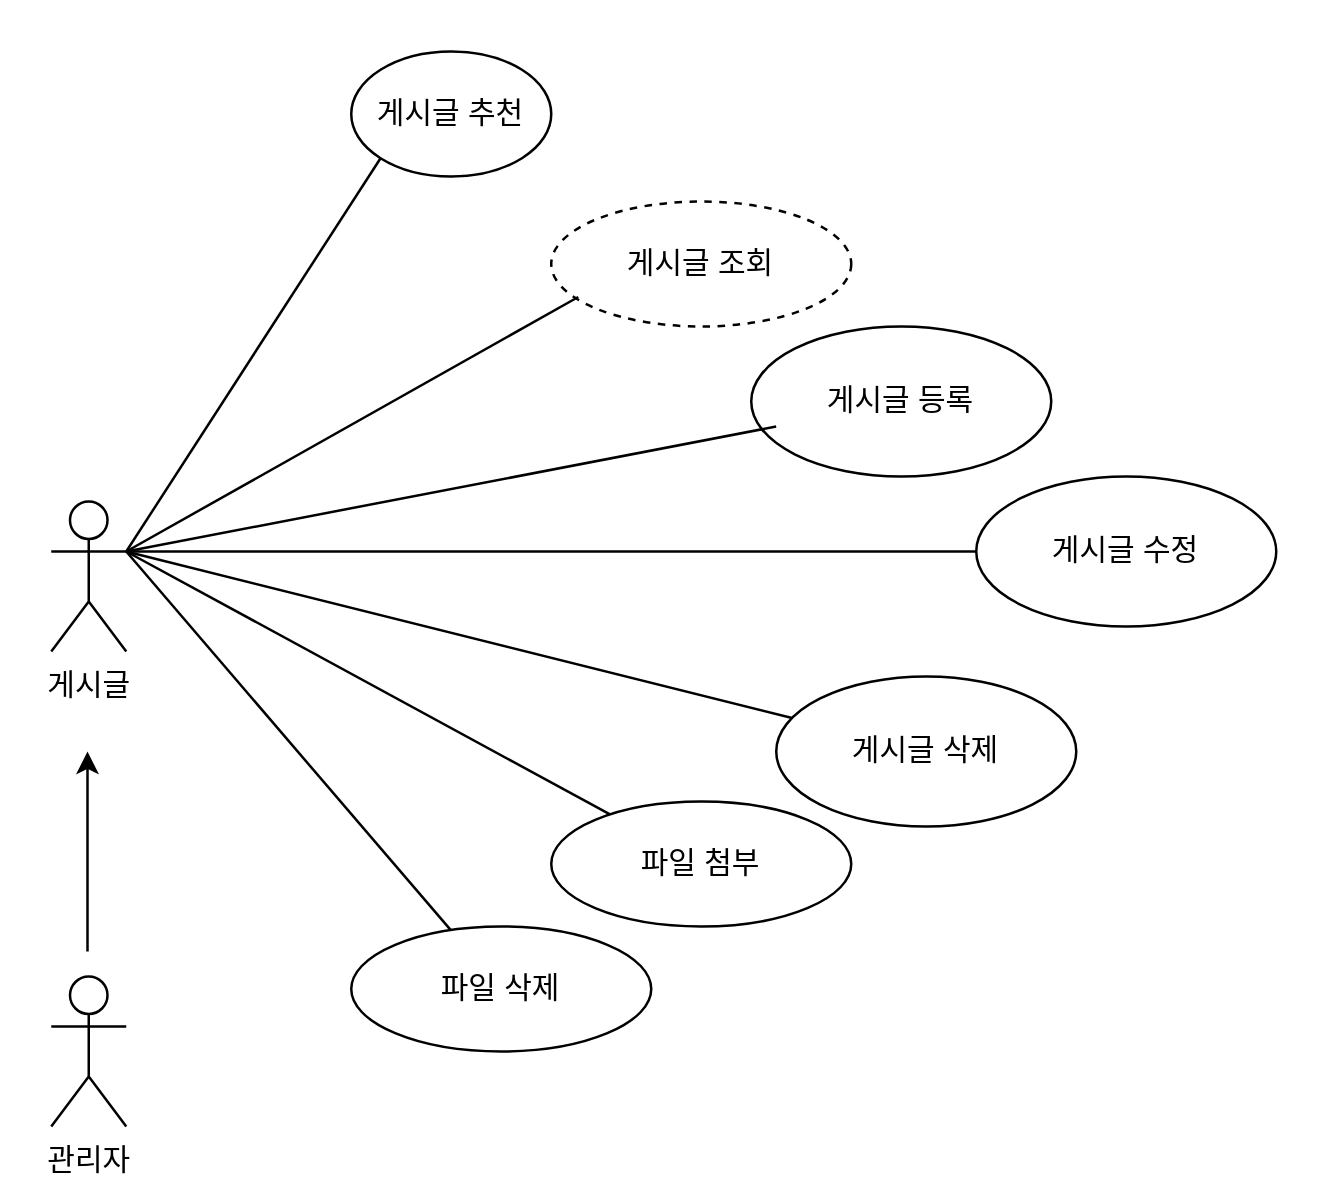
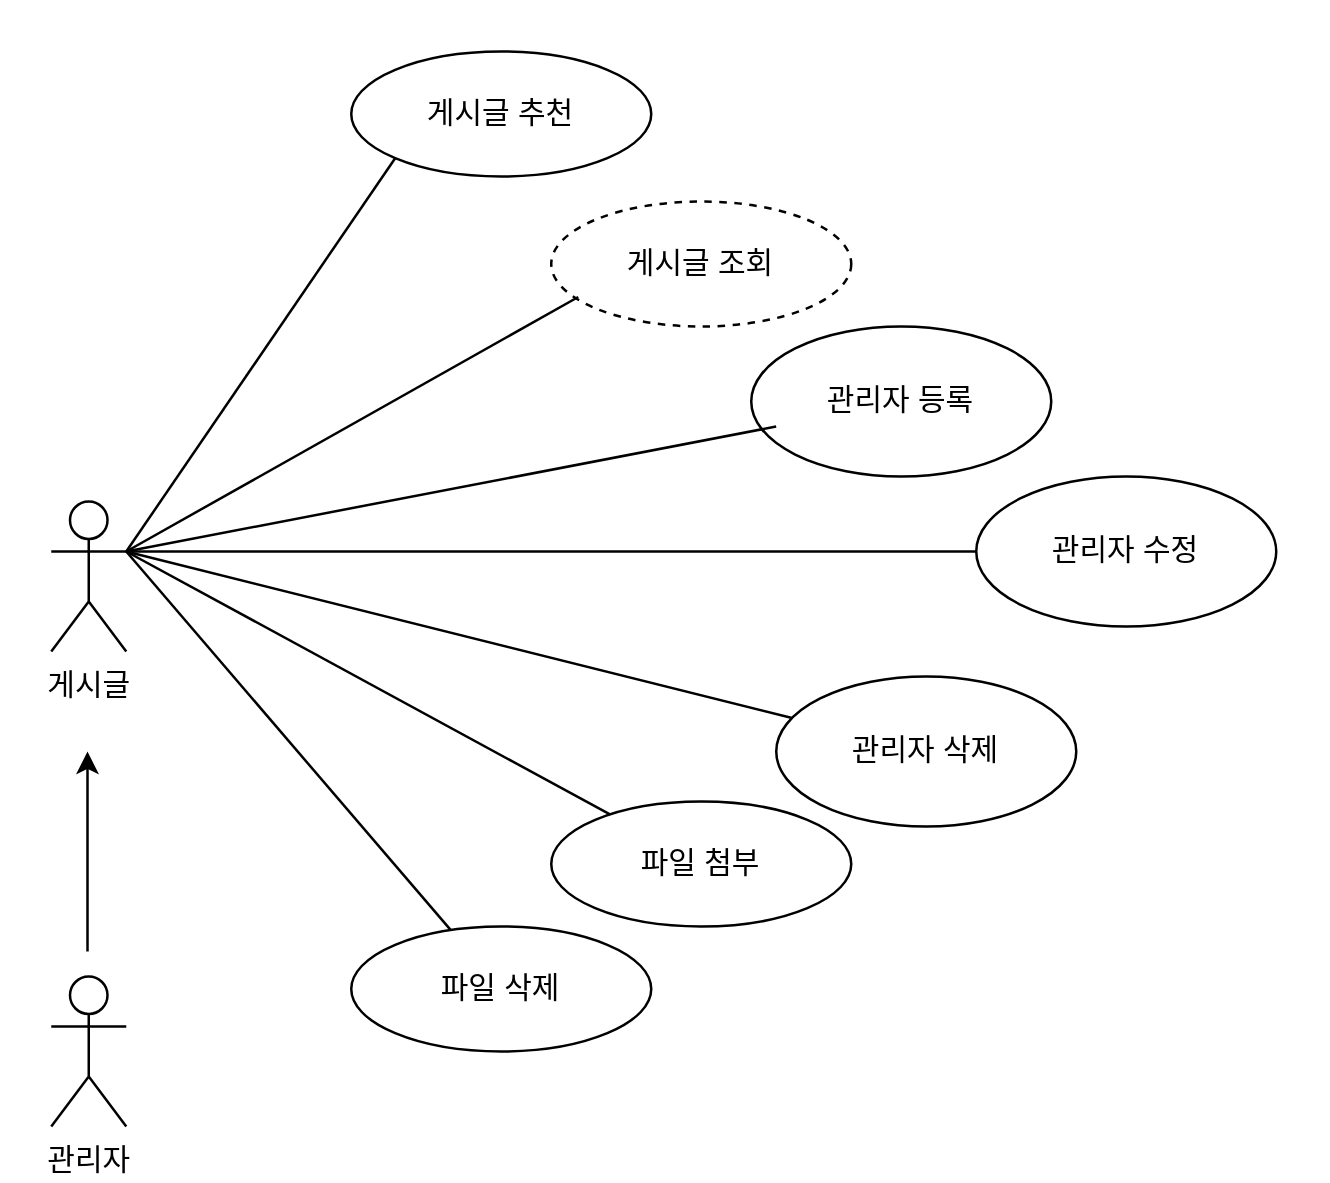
node "게시글 추천": size 200x125 -> 300x125
node "게시글 등록": label "게시글 등록" -> "관리자 등록"
node "게시글 수정": label "게시글 수정" -> "관리자 수정"
node "게시글 삭제": label "게시글 삭제" -> "관리자 삭제"
